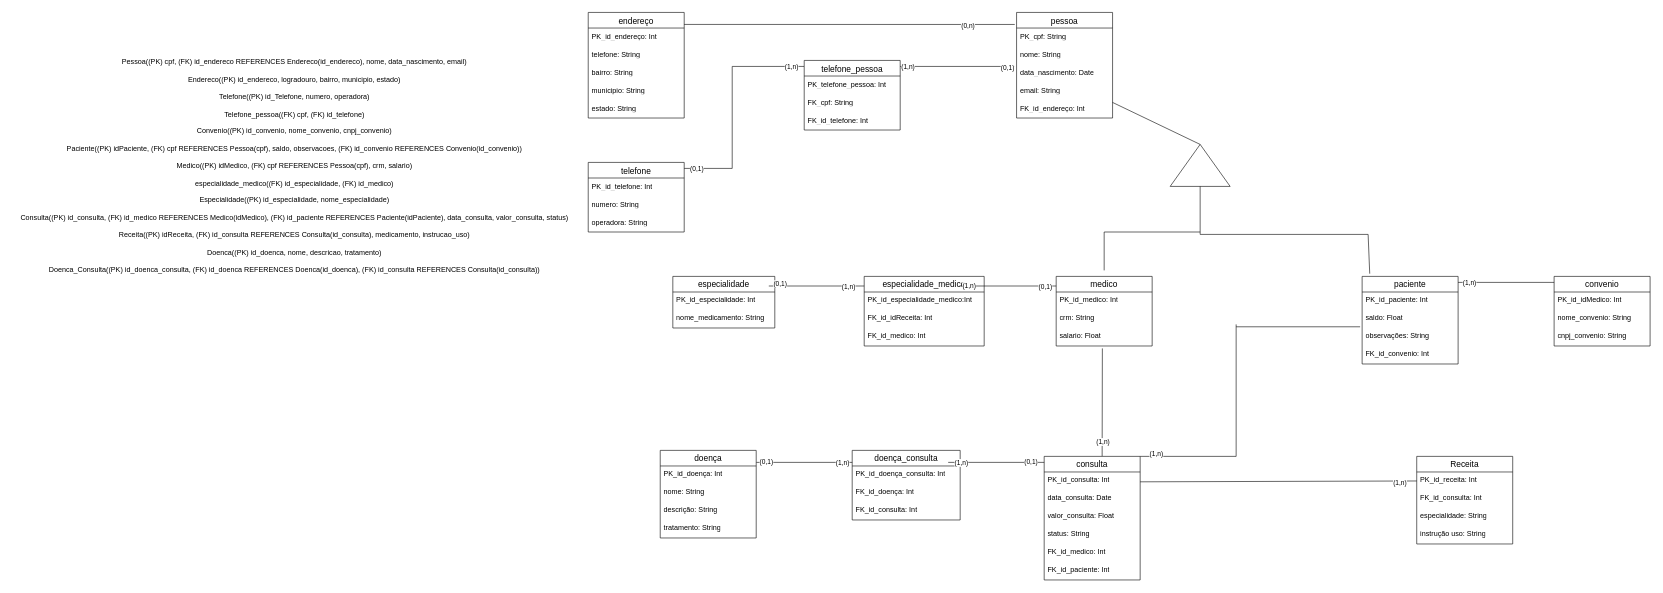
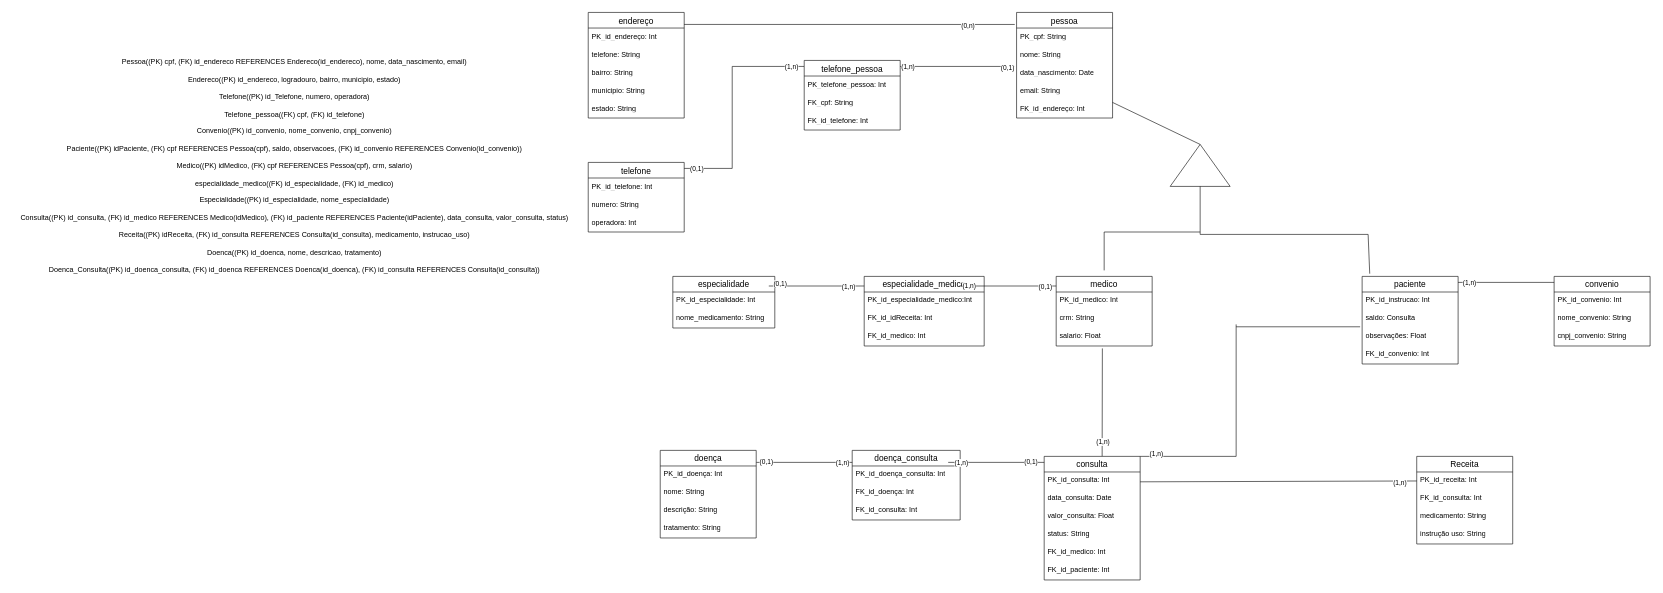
node "operadora: String": label "operadora: String" -> "operadora: Int"
node "PK_id_paciente: Int": label "PK_id_paciente: Int" -> "PK_id_instrucao: Int"
node "PK_id_idMedico: Int": label "PK_id_idMedico: Int" -> "PK_id_convenio: Int"
node "saldo: Float": label "saldo: Float" -> "saldo: Consulta"
node "observações: String": label "observações: String" -> "observações: Float"
node "especialidade: String": label "especialidade: String" -> "medicamento: String"
